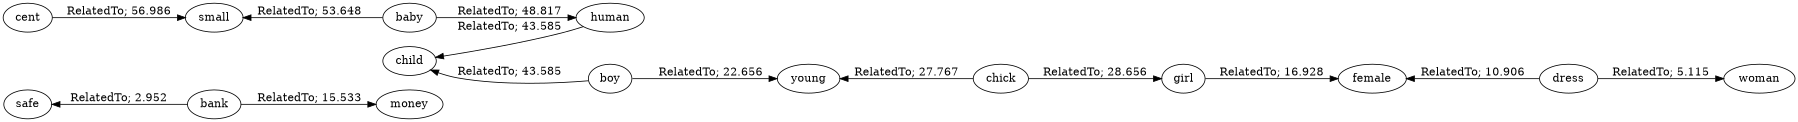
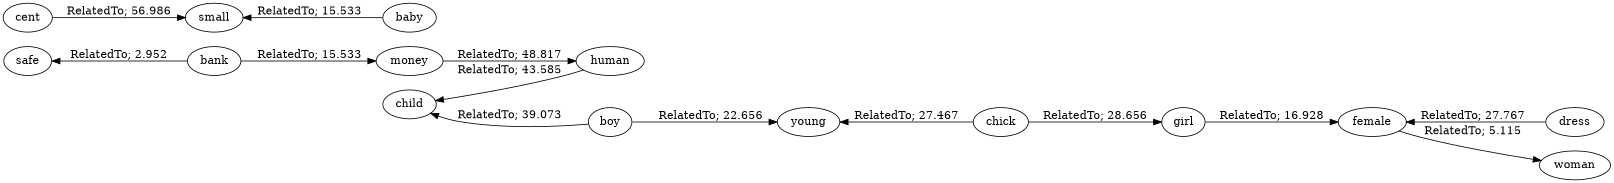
edge "baby" -> "small": label "RelatedTo; 53.648" -> "RelatedTo; 15.533"
edge "baby" -> "human": now "money" -> "human"
edge "boy" -> "child": label "RelatedTo; 43.585" -> "RelatedTo; 39.073"
edge "chick" -> "young": label "RelatedTo; 27.767" -> "RelatedTo; 27.467"
edge "dress" -> "female": label "RelatedTo; 10.906" -> "RelatedTo; 27.767"
edge "dress" -> "woman": now "female" -> "woman"
